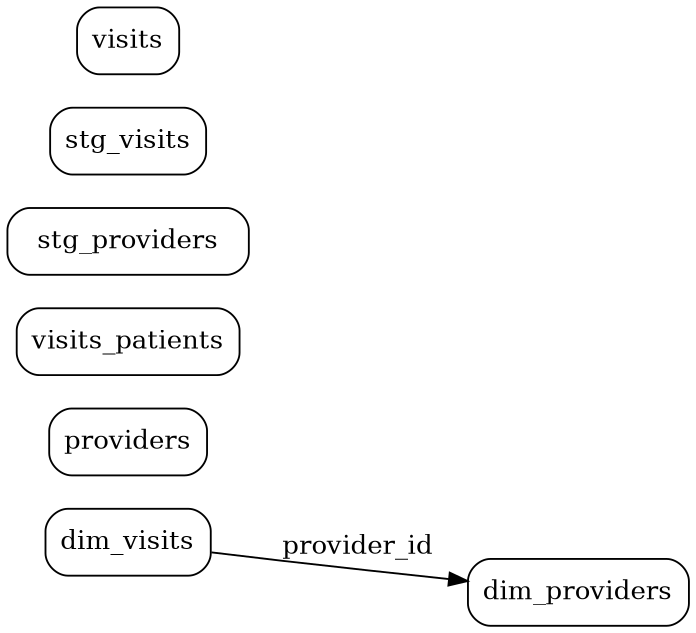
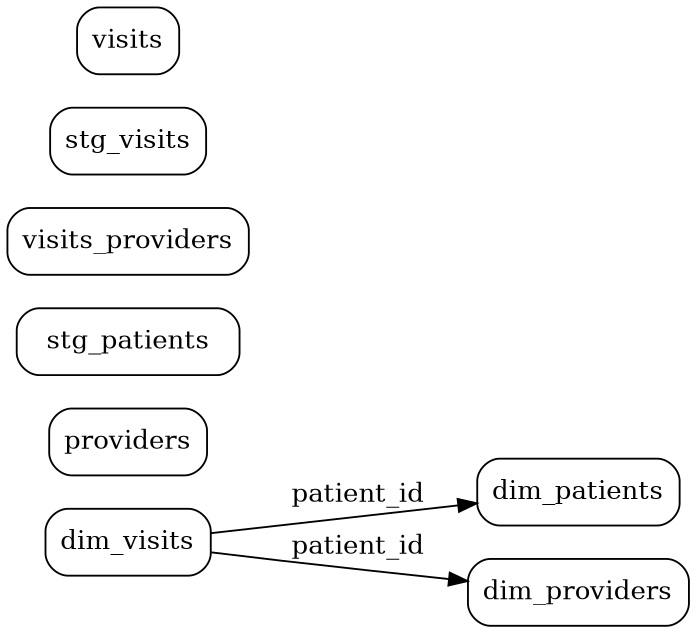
node "stg_providers": label "stg_providers" -> "visits_providers"
node "visits_patients": label "visits_patients" -> "stg_patients"
node "dim_patients": added
edge "dim_visits" -> "dim_providers": label "provider_id" -> "patient_id"
